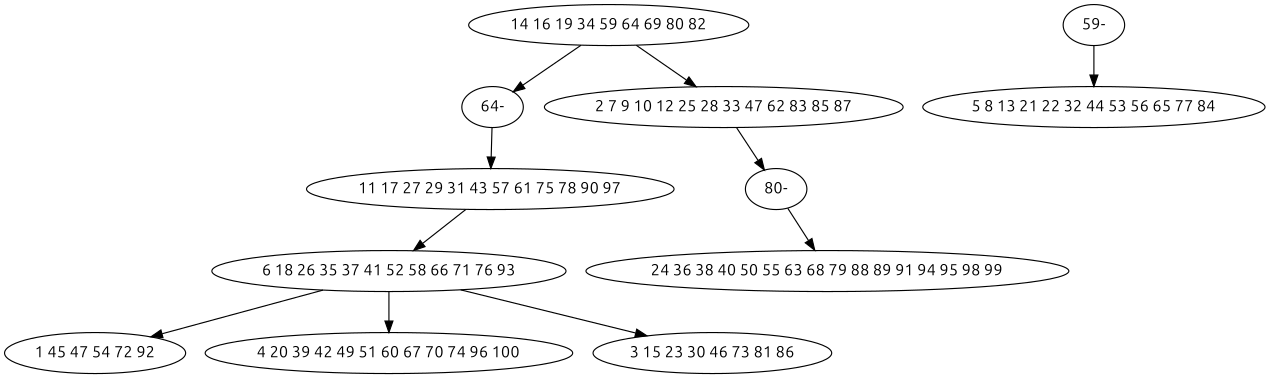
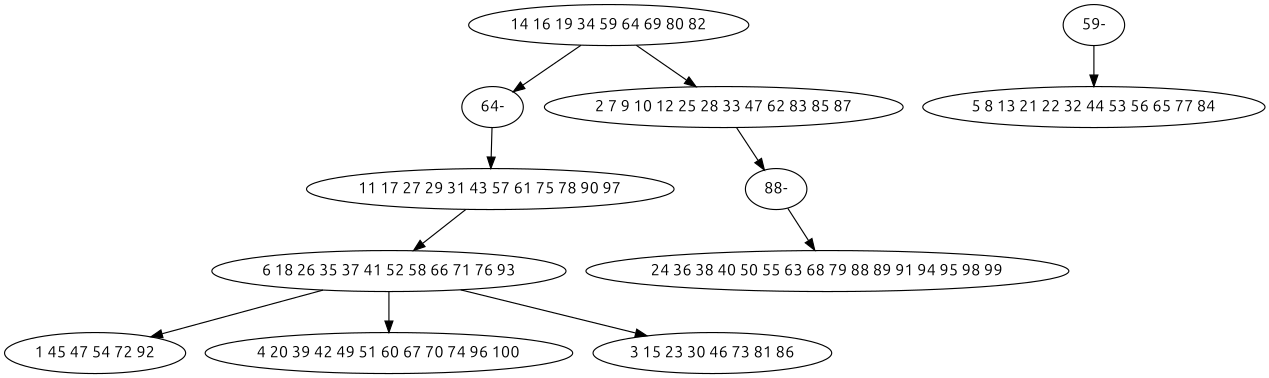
node "80-": label "80-" -> "88-"
